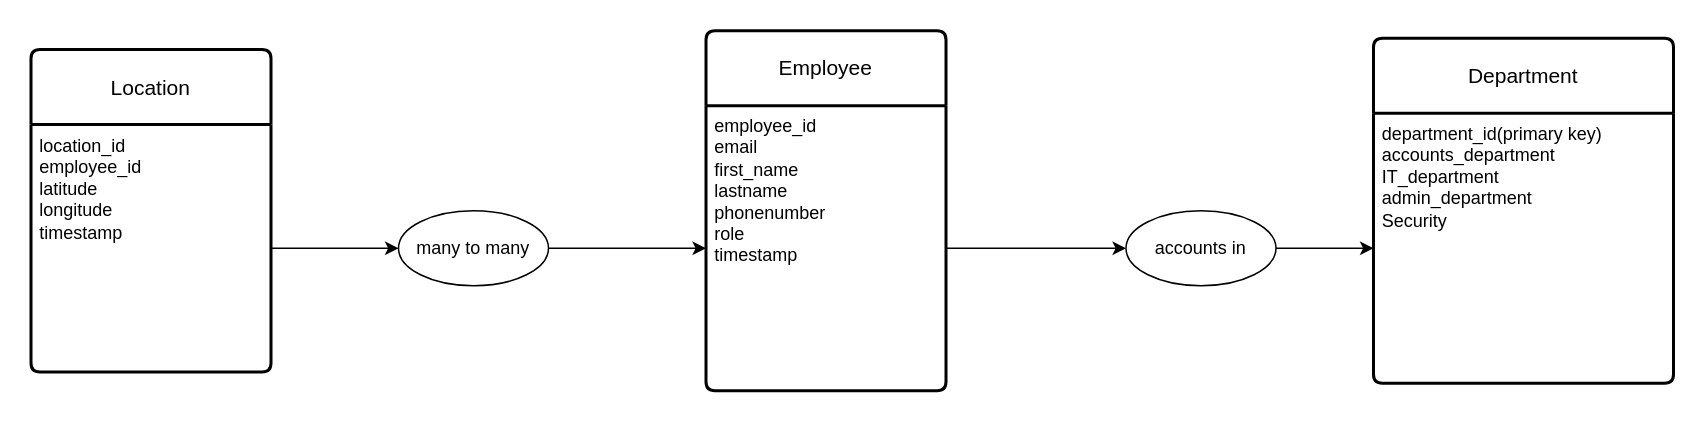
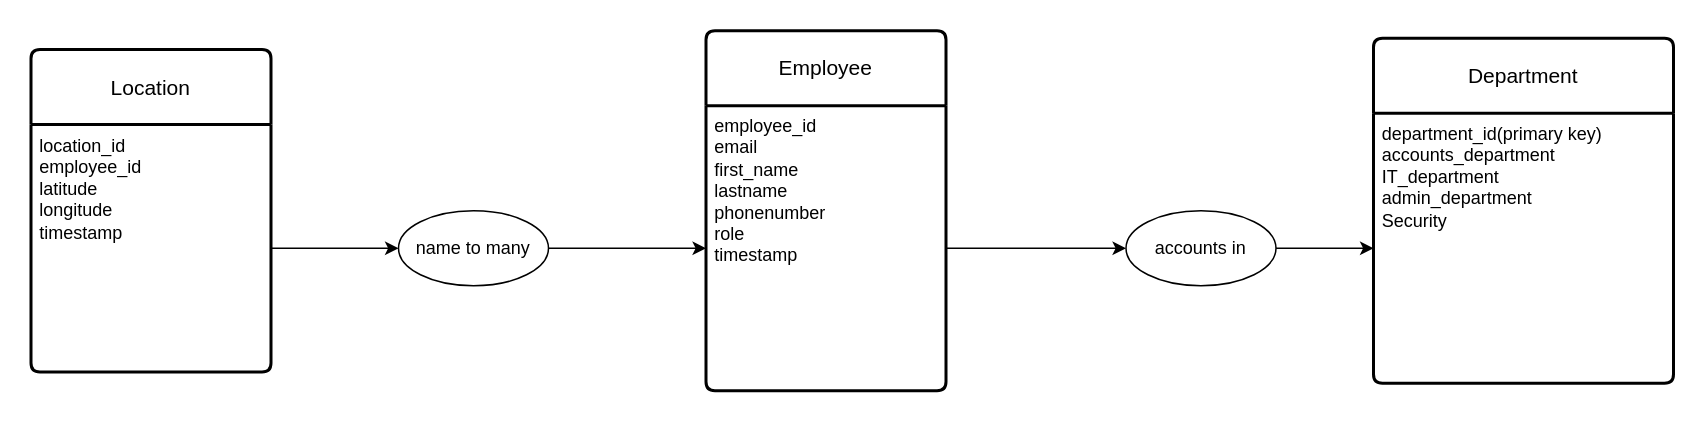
node "many to many": label "many to many" -> "name to many"
